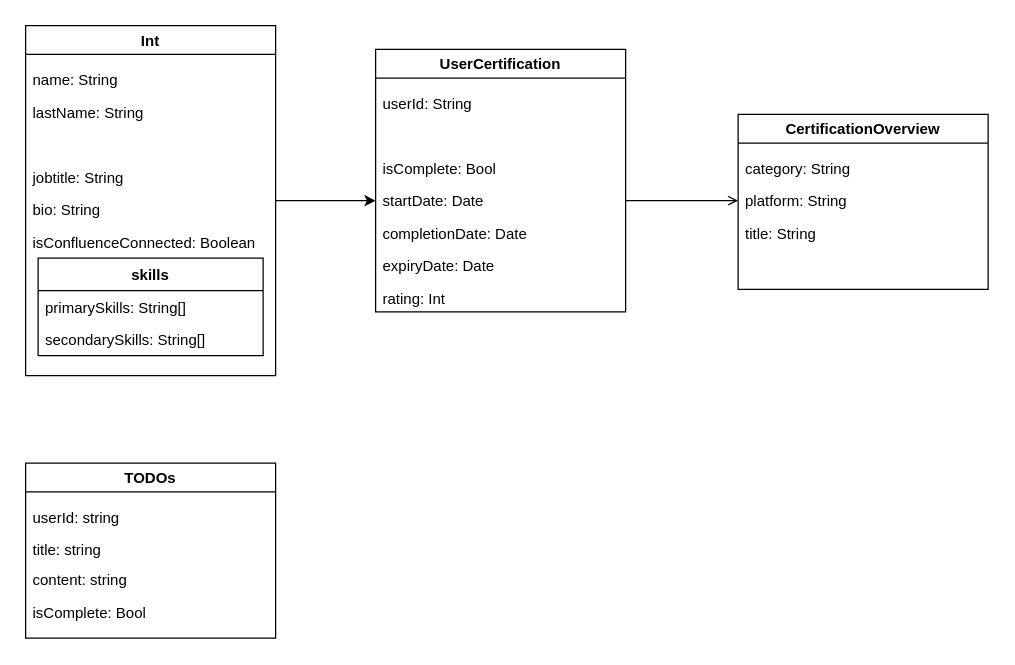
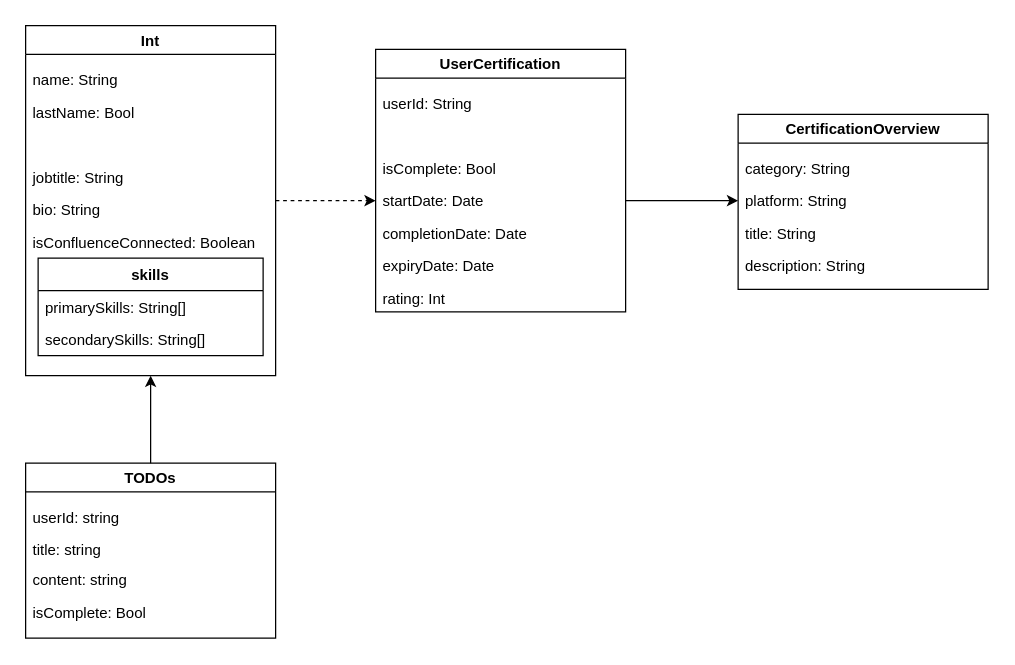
node "lastName: String": label "lastName: String" -> "lastName: Bool"
edge "Int" -> "startDate: Date": style solid -> dashed
edge "startDate: Date" -> "platform: String": arrowhead open -> classic
node "description: String": added
edge "TODOs" -> "Int": added
